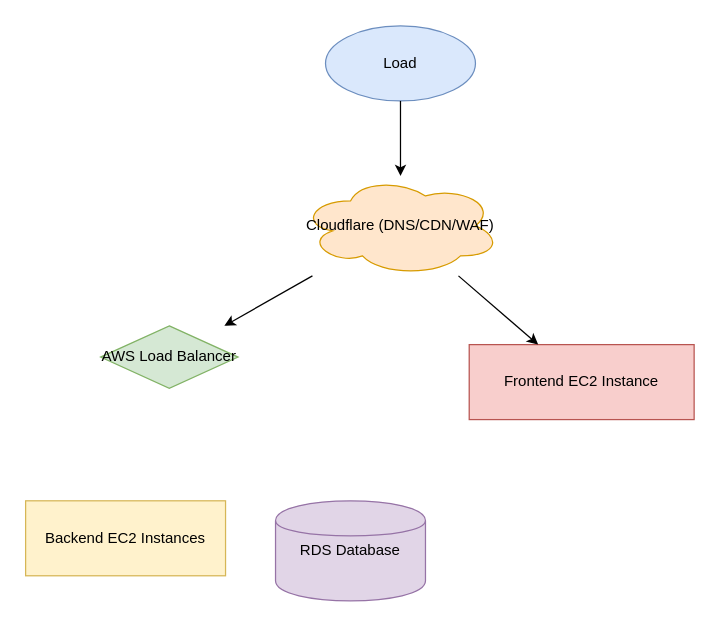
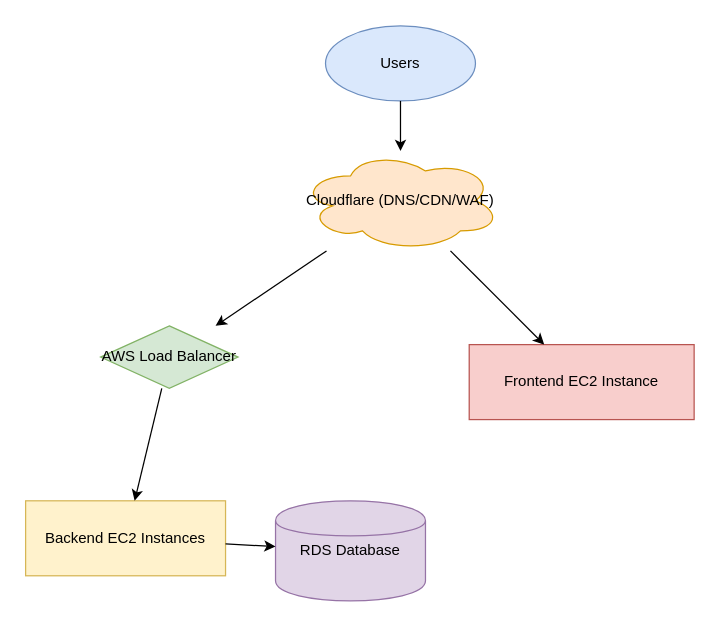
node "Load": label "Load" -> "Users"
node "Cloudflare (DNS/CDN/WAF)": moved (401, 226) -> (401, 201)
edge "AWS Load Balancer" -> "Backend EC2 Instances": added
edge "Backend EC2 Instances" -> "RDS Database": added
